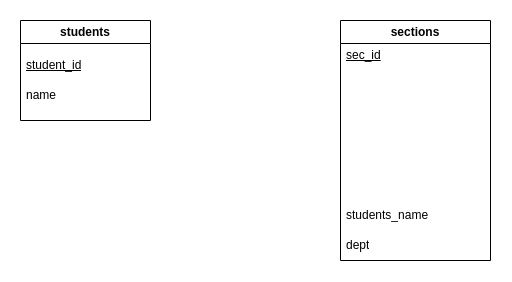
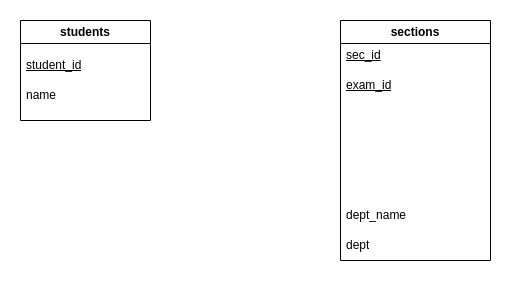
node "exam_id": added
node "students_name": label "students_name" -> "dept_name"
